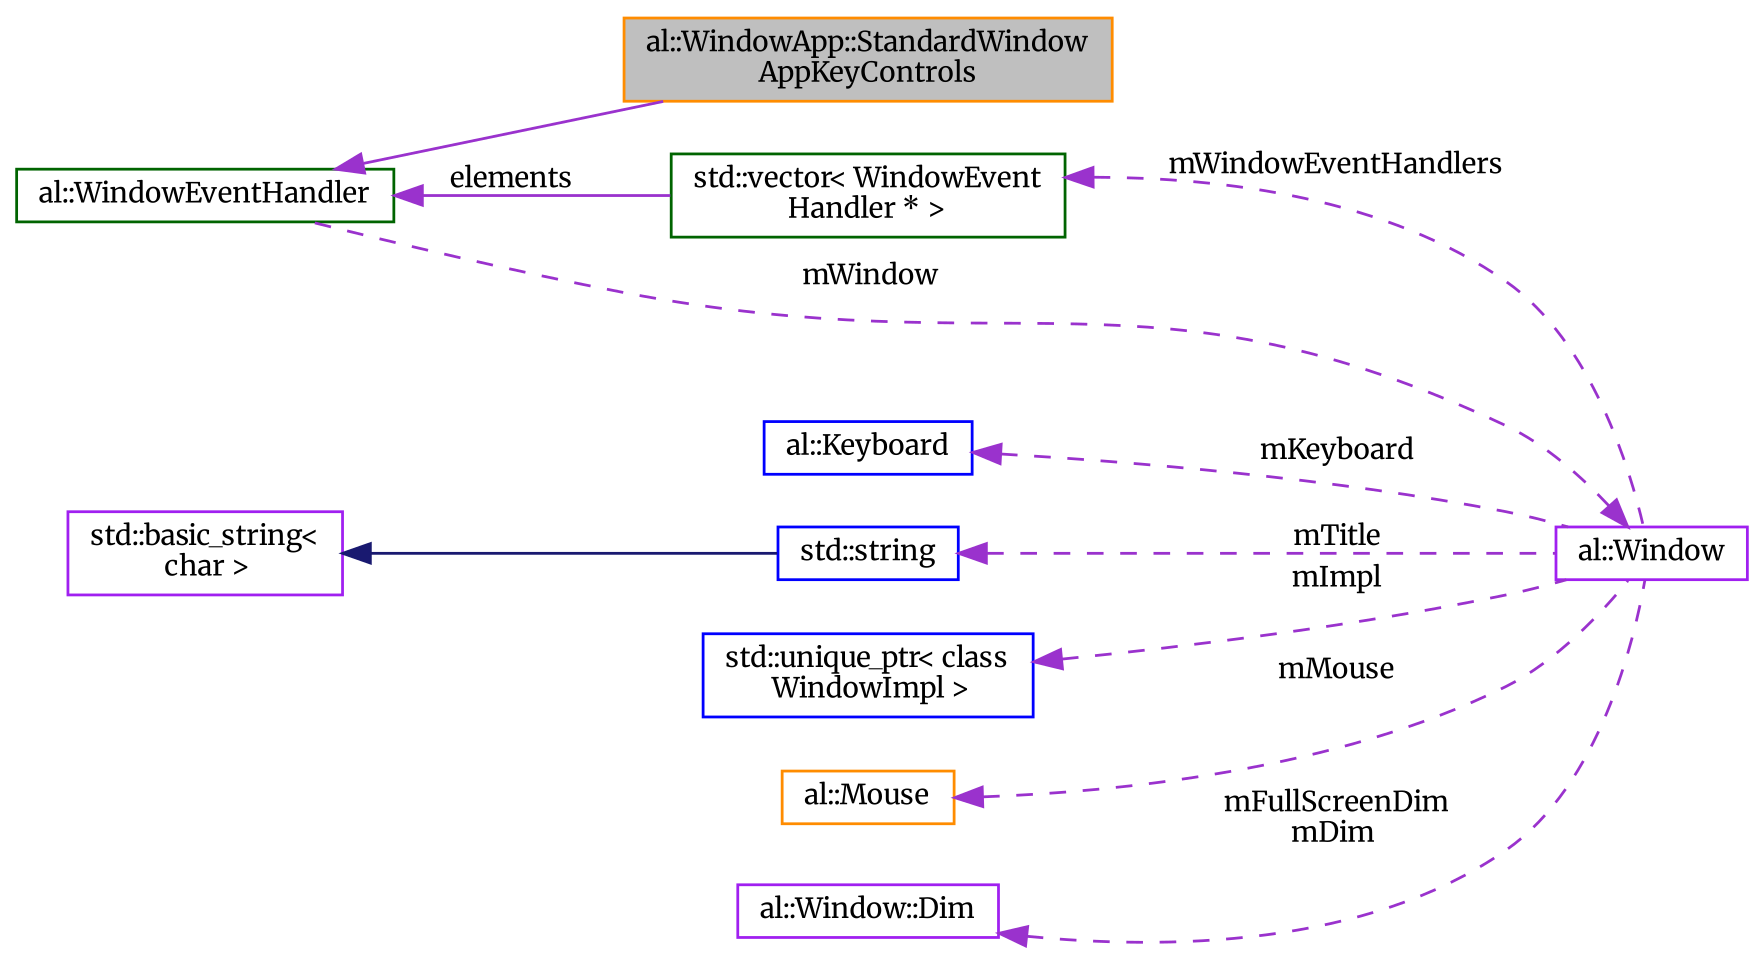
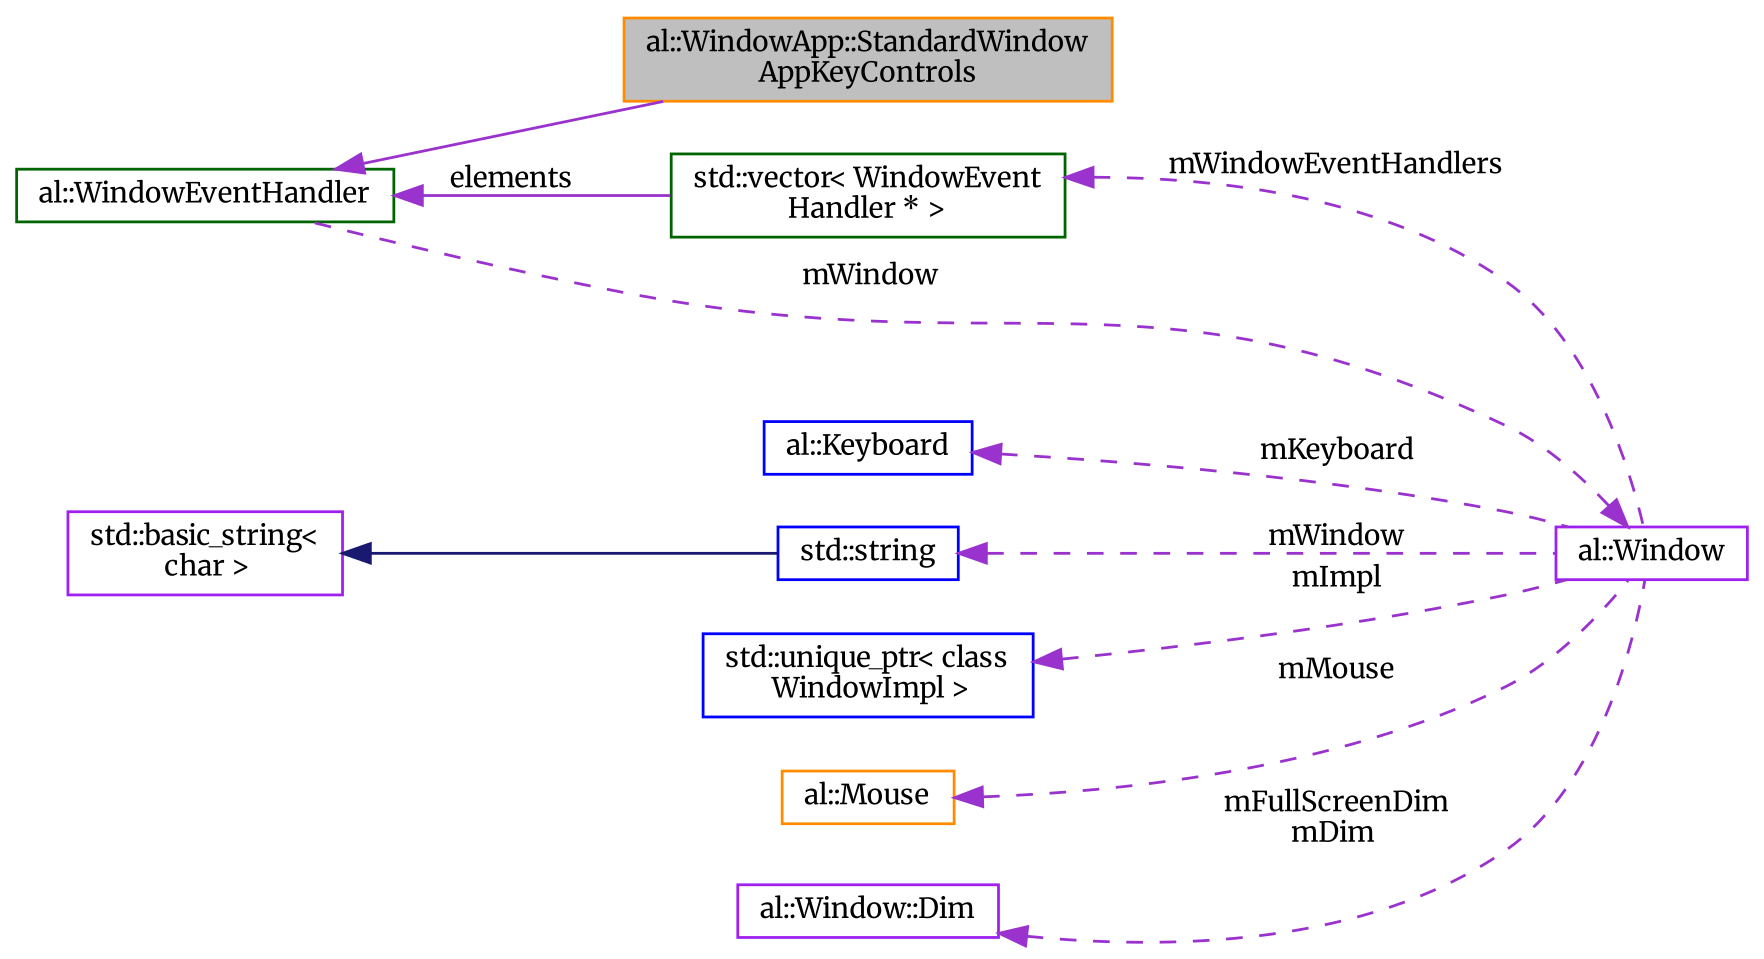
edge "al::Window" -> "std::string": label " mTitle" -> " mWindow"
